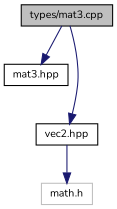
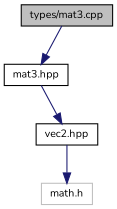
edge "types/mat3.cpp" -> "vec2.hpp": now "mat3.hpp" -> "vec2.hpp"
